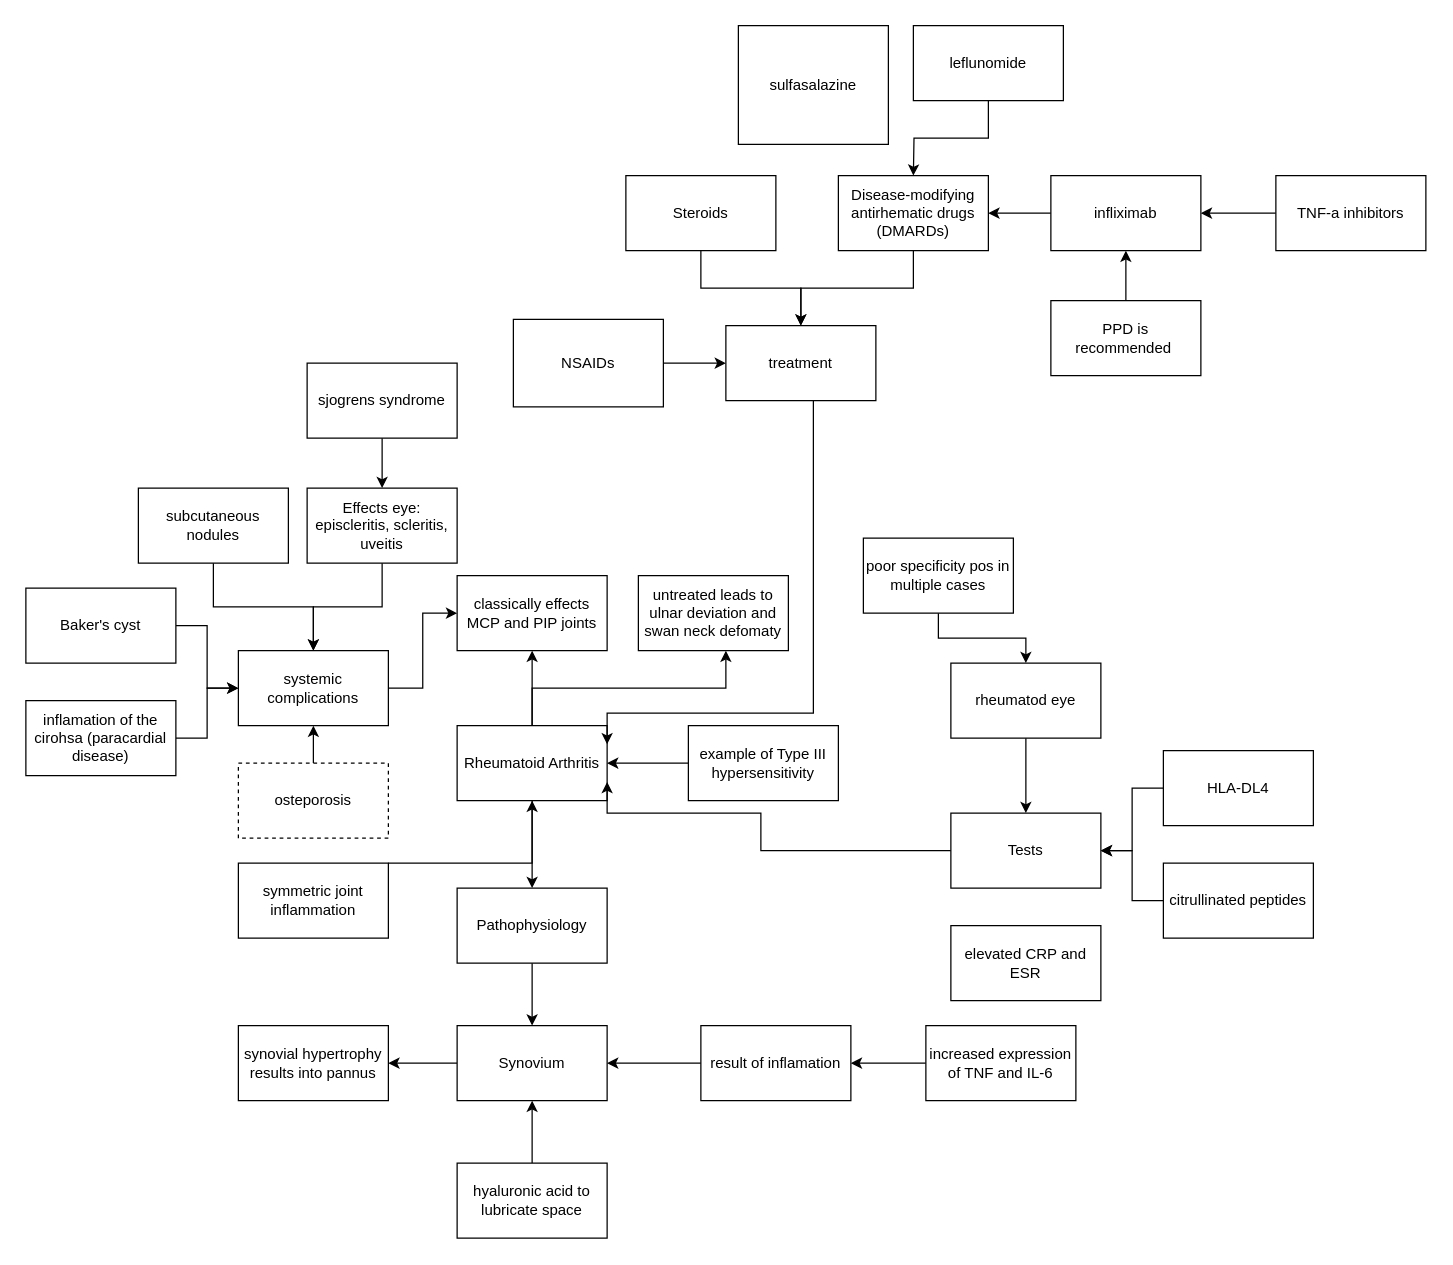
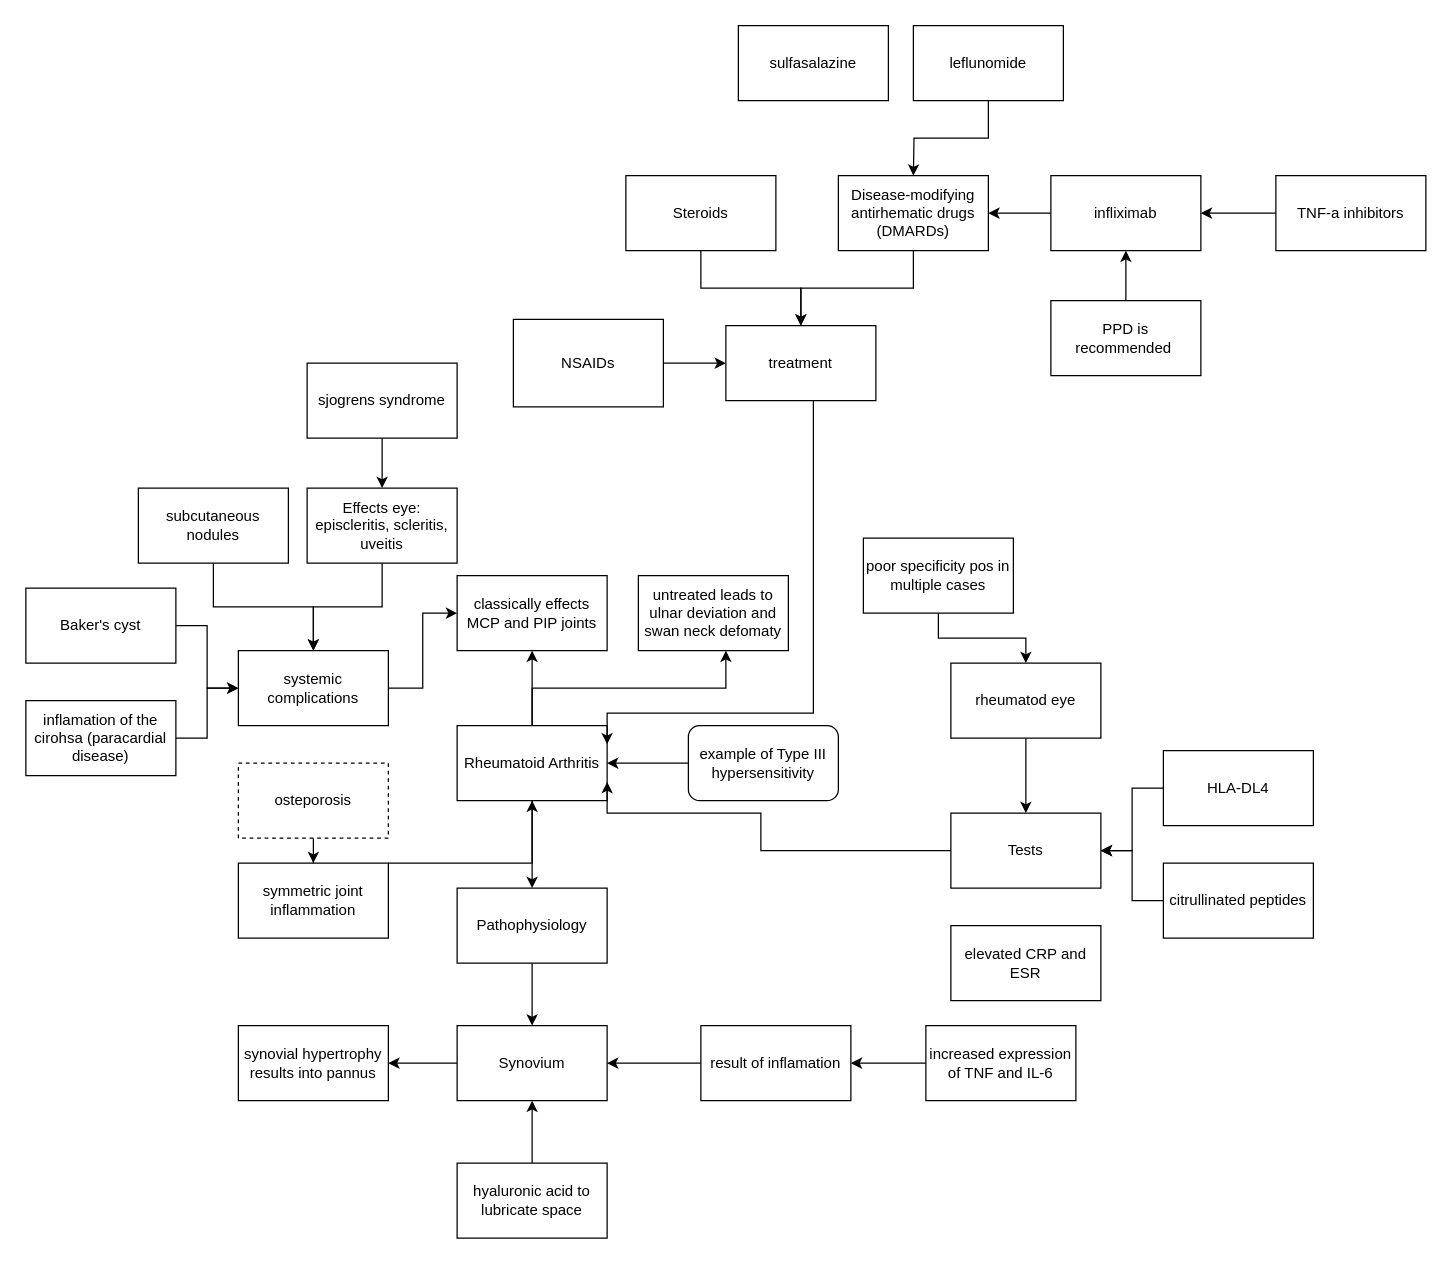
node "sulfasalazine": size 150x119 -> 150x75
edge "osteporosis" -> "systemic complications": now "osteporosis" -> "symmetric joint inflammation"
node "example of Type III hypersensitivity": shape rectangle -> rounded rectangle
